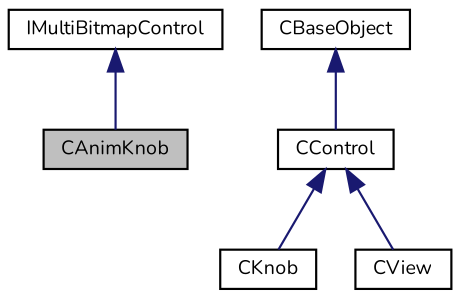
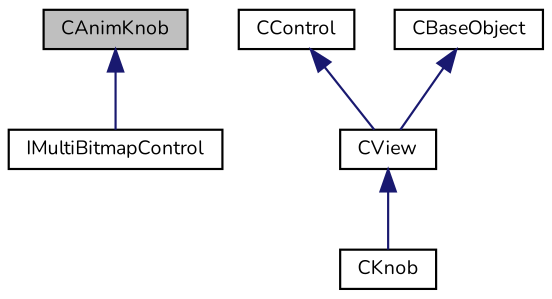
edge "CAnimKnob" -> "IMultiBitmapControl": reversed
edge "CControl" -> "CBaseObject": now "CView" -> "CBaseObject"
edge "CKnob" -> "CControl": now "CKnob" -> "CView"
